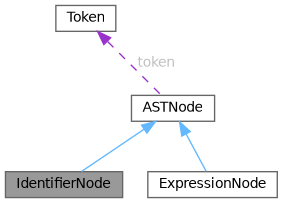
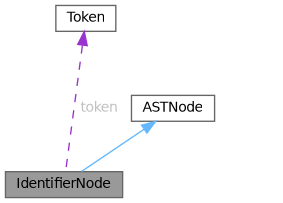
edge "ASTNode" -> "Token": now "IdentifierNode" -> "Token"
node "ExpressionNode": removed
